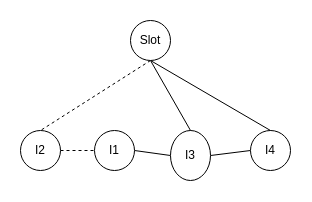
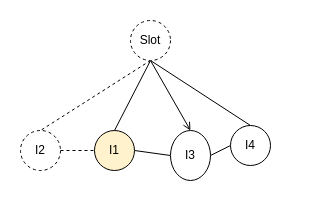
node "Slot": style solid -> dashed
edge "Slot" -- "I1": added
edge "Slot" -- "I3": arrowhead none -> open
node "I2": style solid -> dashed
node "I1": fillcolor #ffffff -> #fff2cc
node "I4": moved (271, 151) -> (251, 146)
